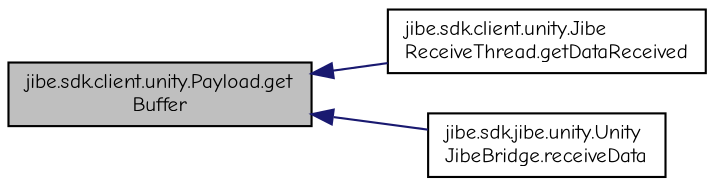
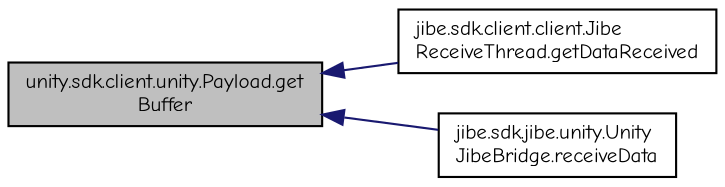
node "jibe.sdk.client.unity.Jibe ReceiveThread.getDataReceived": label "jibe.sdk.client.unity.Jibe ReceiveThread.getDataReceived" -> "jibe.sdk.client.client.Jibe ReceiveThread.getDataReceived"
node "jibe.sdk.client.unity.Payload.get Buffer": label "jibe.sdk.client.unity.Payload.get Buffer" -> "unity.sdk.client.unity.Payload.get Buffer"
